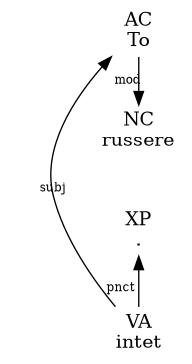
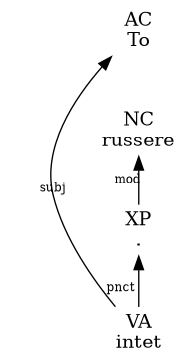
edge "AC To" -> "NC russere": now "XP ." -> "NC russere"
